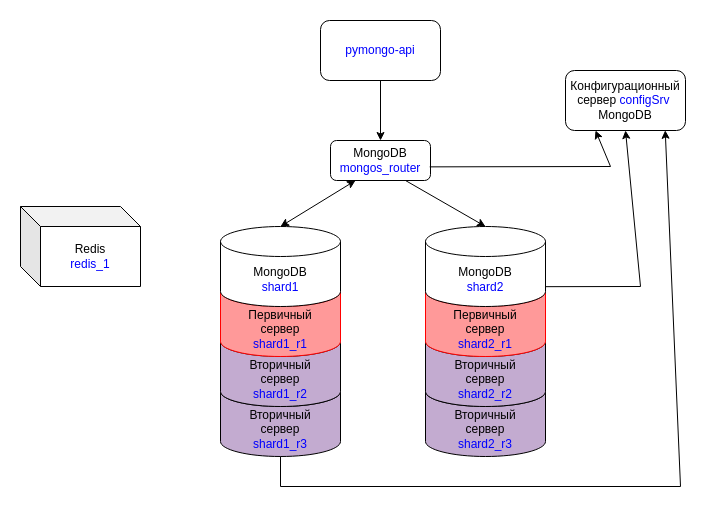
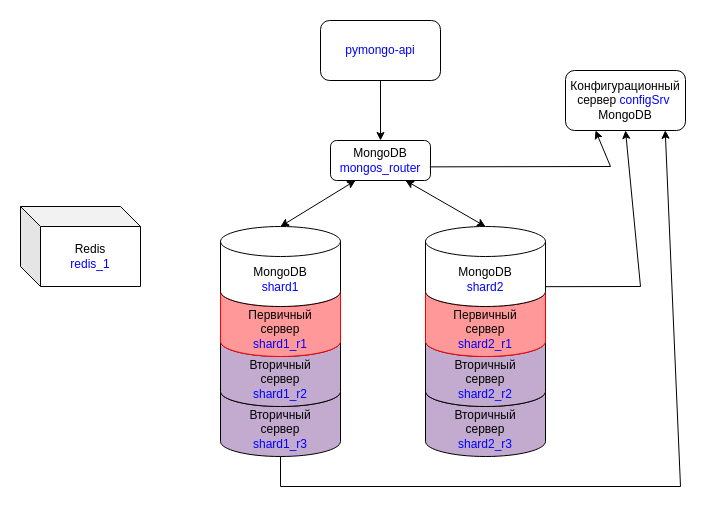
edge "MongoDB mongos_router" -> "MongoDB shard2": arrowhead none -> classic
